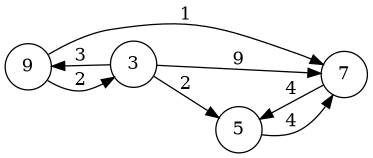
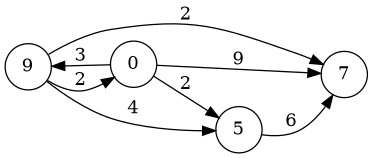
edge "9" -> "7": label "1" -> "2"
node "3": label "3" -> "0"
edge "7" -> "5": now "9" -> "5"
edge "5" -> "7": label "4" -> "6"
